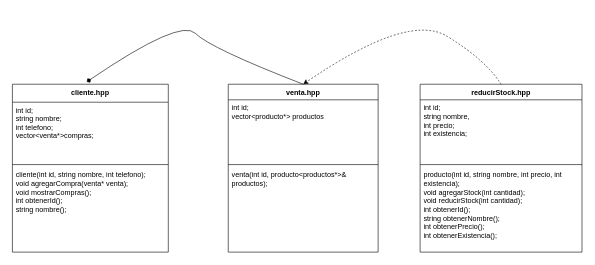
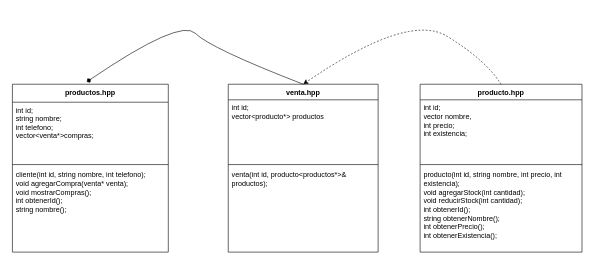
node "cliente.hpp": label "cliente.hpp" -> "productos.hpp"
node "reducirStock.hpp": label "reducirStock.hpp" -> "producto.hpp"
node "int id; string nombre, int precio; int existencia;": label "int id; string nombre, int precio; int existencia;" -> "int id; vector nombre, int precio; int existencia;"
